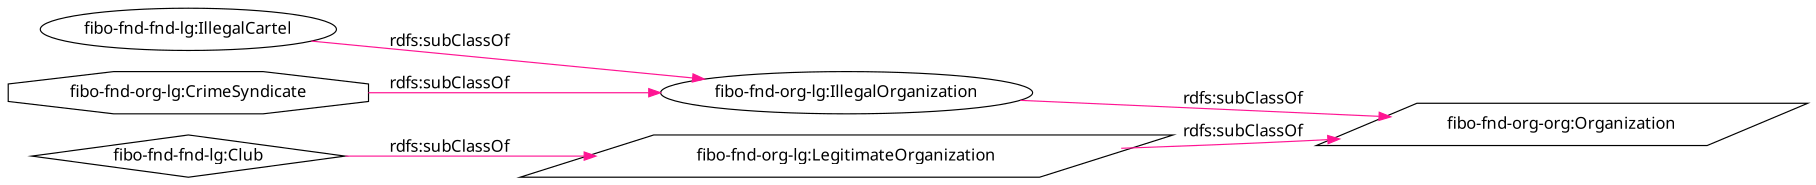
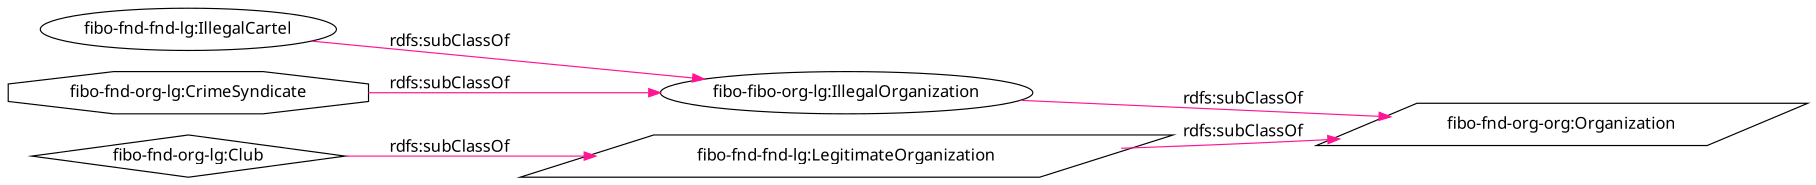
node "fibo-fnd-org-lg:IllegalOrganization": label "fibo-fnd-org-lg:IllegalOrganization" -> "fibo-fibo-org-lg:IllegalOrganization"
node "fibo-fnd-fnd-lg:Club": label "fibo-fnd-fnd-lg:Club" -> "fibo-fnd-org-lg:Club"
node "fibo-fnd-org-lg:LegitimateOrganization": label "fibo-fnd-org-lg:LegitimateOrganization" -> "fibo-fnd-fnd-lg:LegitimateOrganization"
